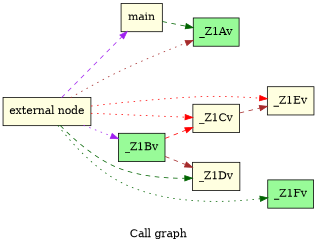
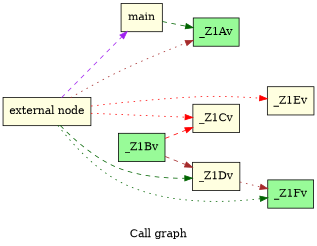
edge "_Z1Cv" -> "_Z1Ev": removed
edge "external node" -> "_Z1Bv": removed
edge "_Z1Dv" -> "_Z1Fv": added
